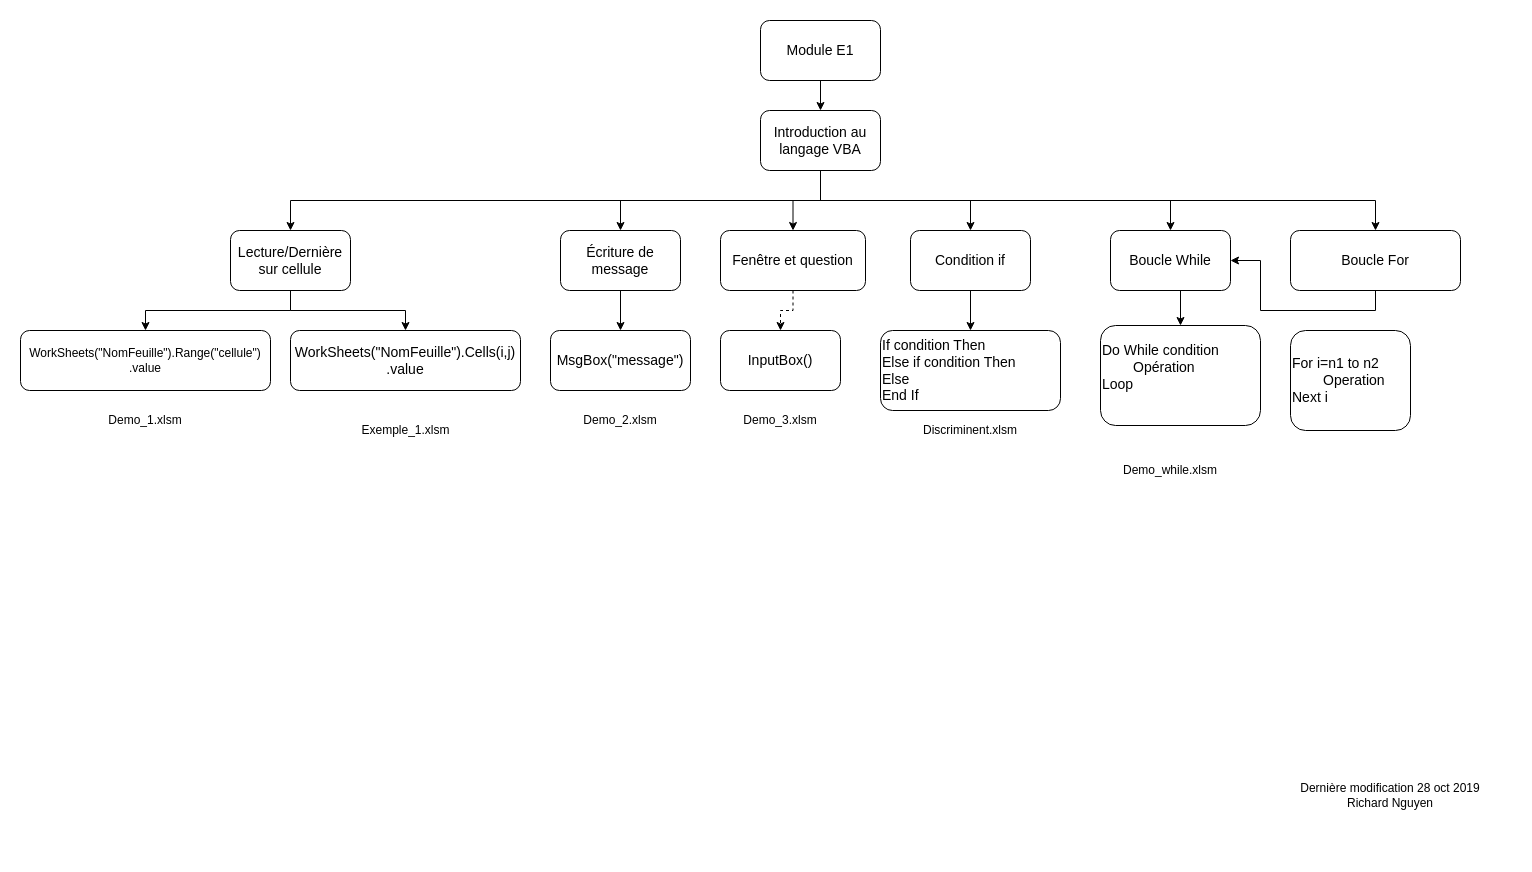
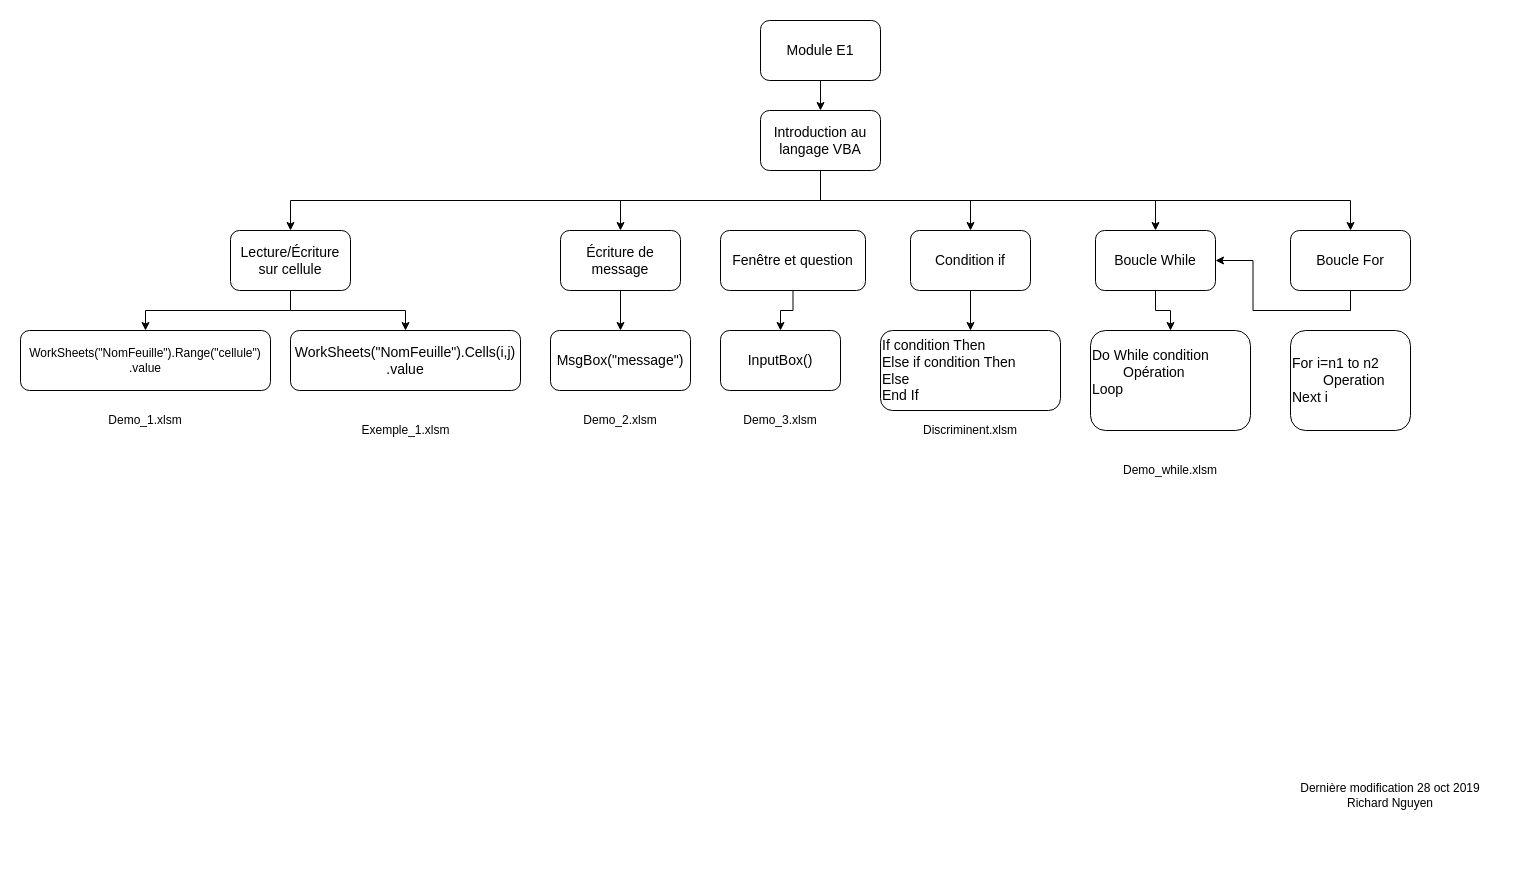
edge "Introduction au langage VBA" -> "Fenêtre et question": removed
node "Lecture/Dernière sur cellule": label "Lecture/Dernière sur cellule" -> "Lecture/Écriture sur cellule"
node "Boucle While": moved (1171, 261) -> (1156, 261)
node "Boucle For": size 170x60 -> 120x60
edge "Fenêtre et question" -> "InputBox()": style dashed -> solid
node "Do While condition Opération Loop": moved (1181, 376) -> (1171, 381)
